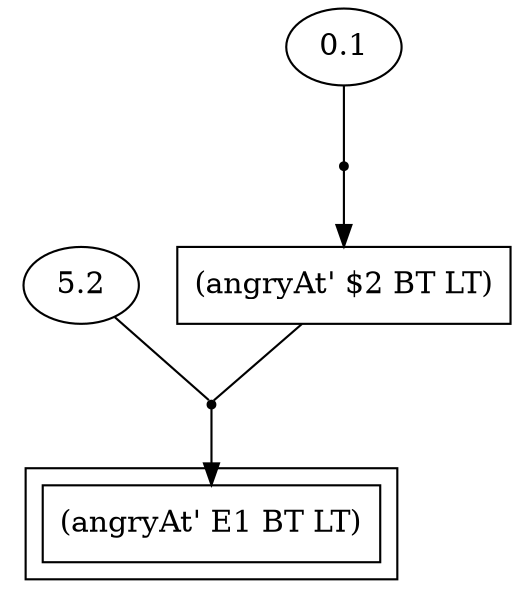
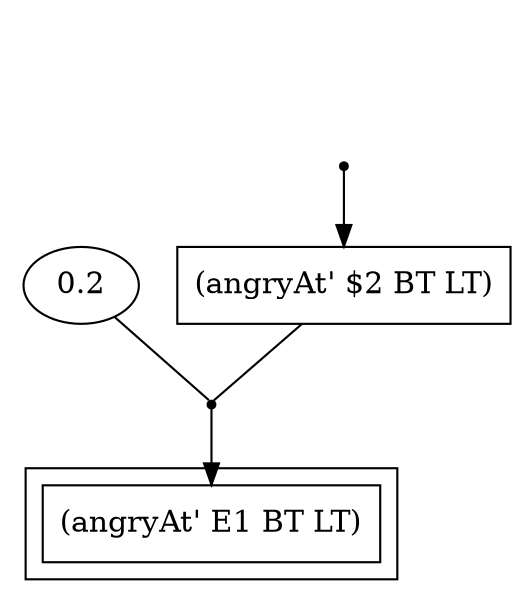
node "0.1": removed
node "5.2": label "5.2" -> "0.2"
